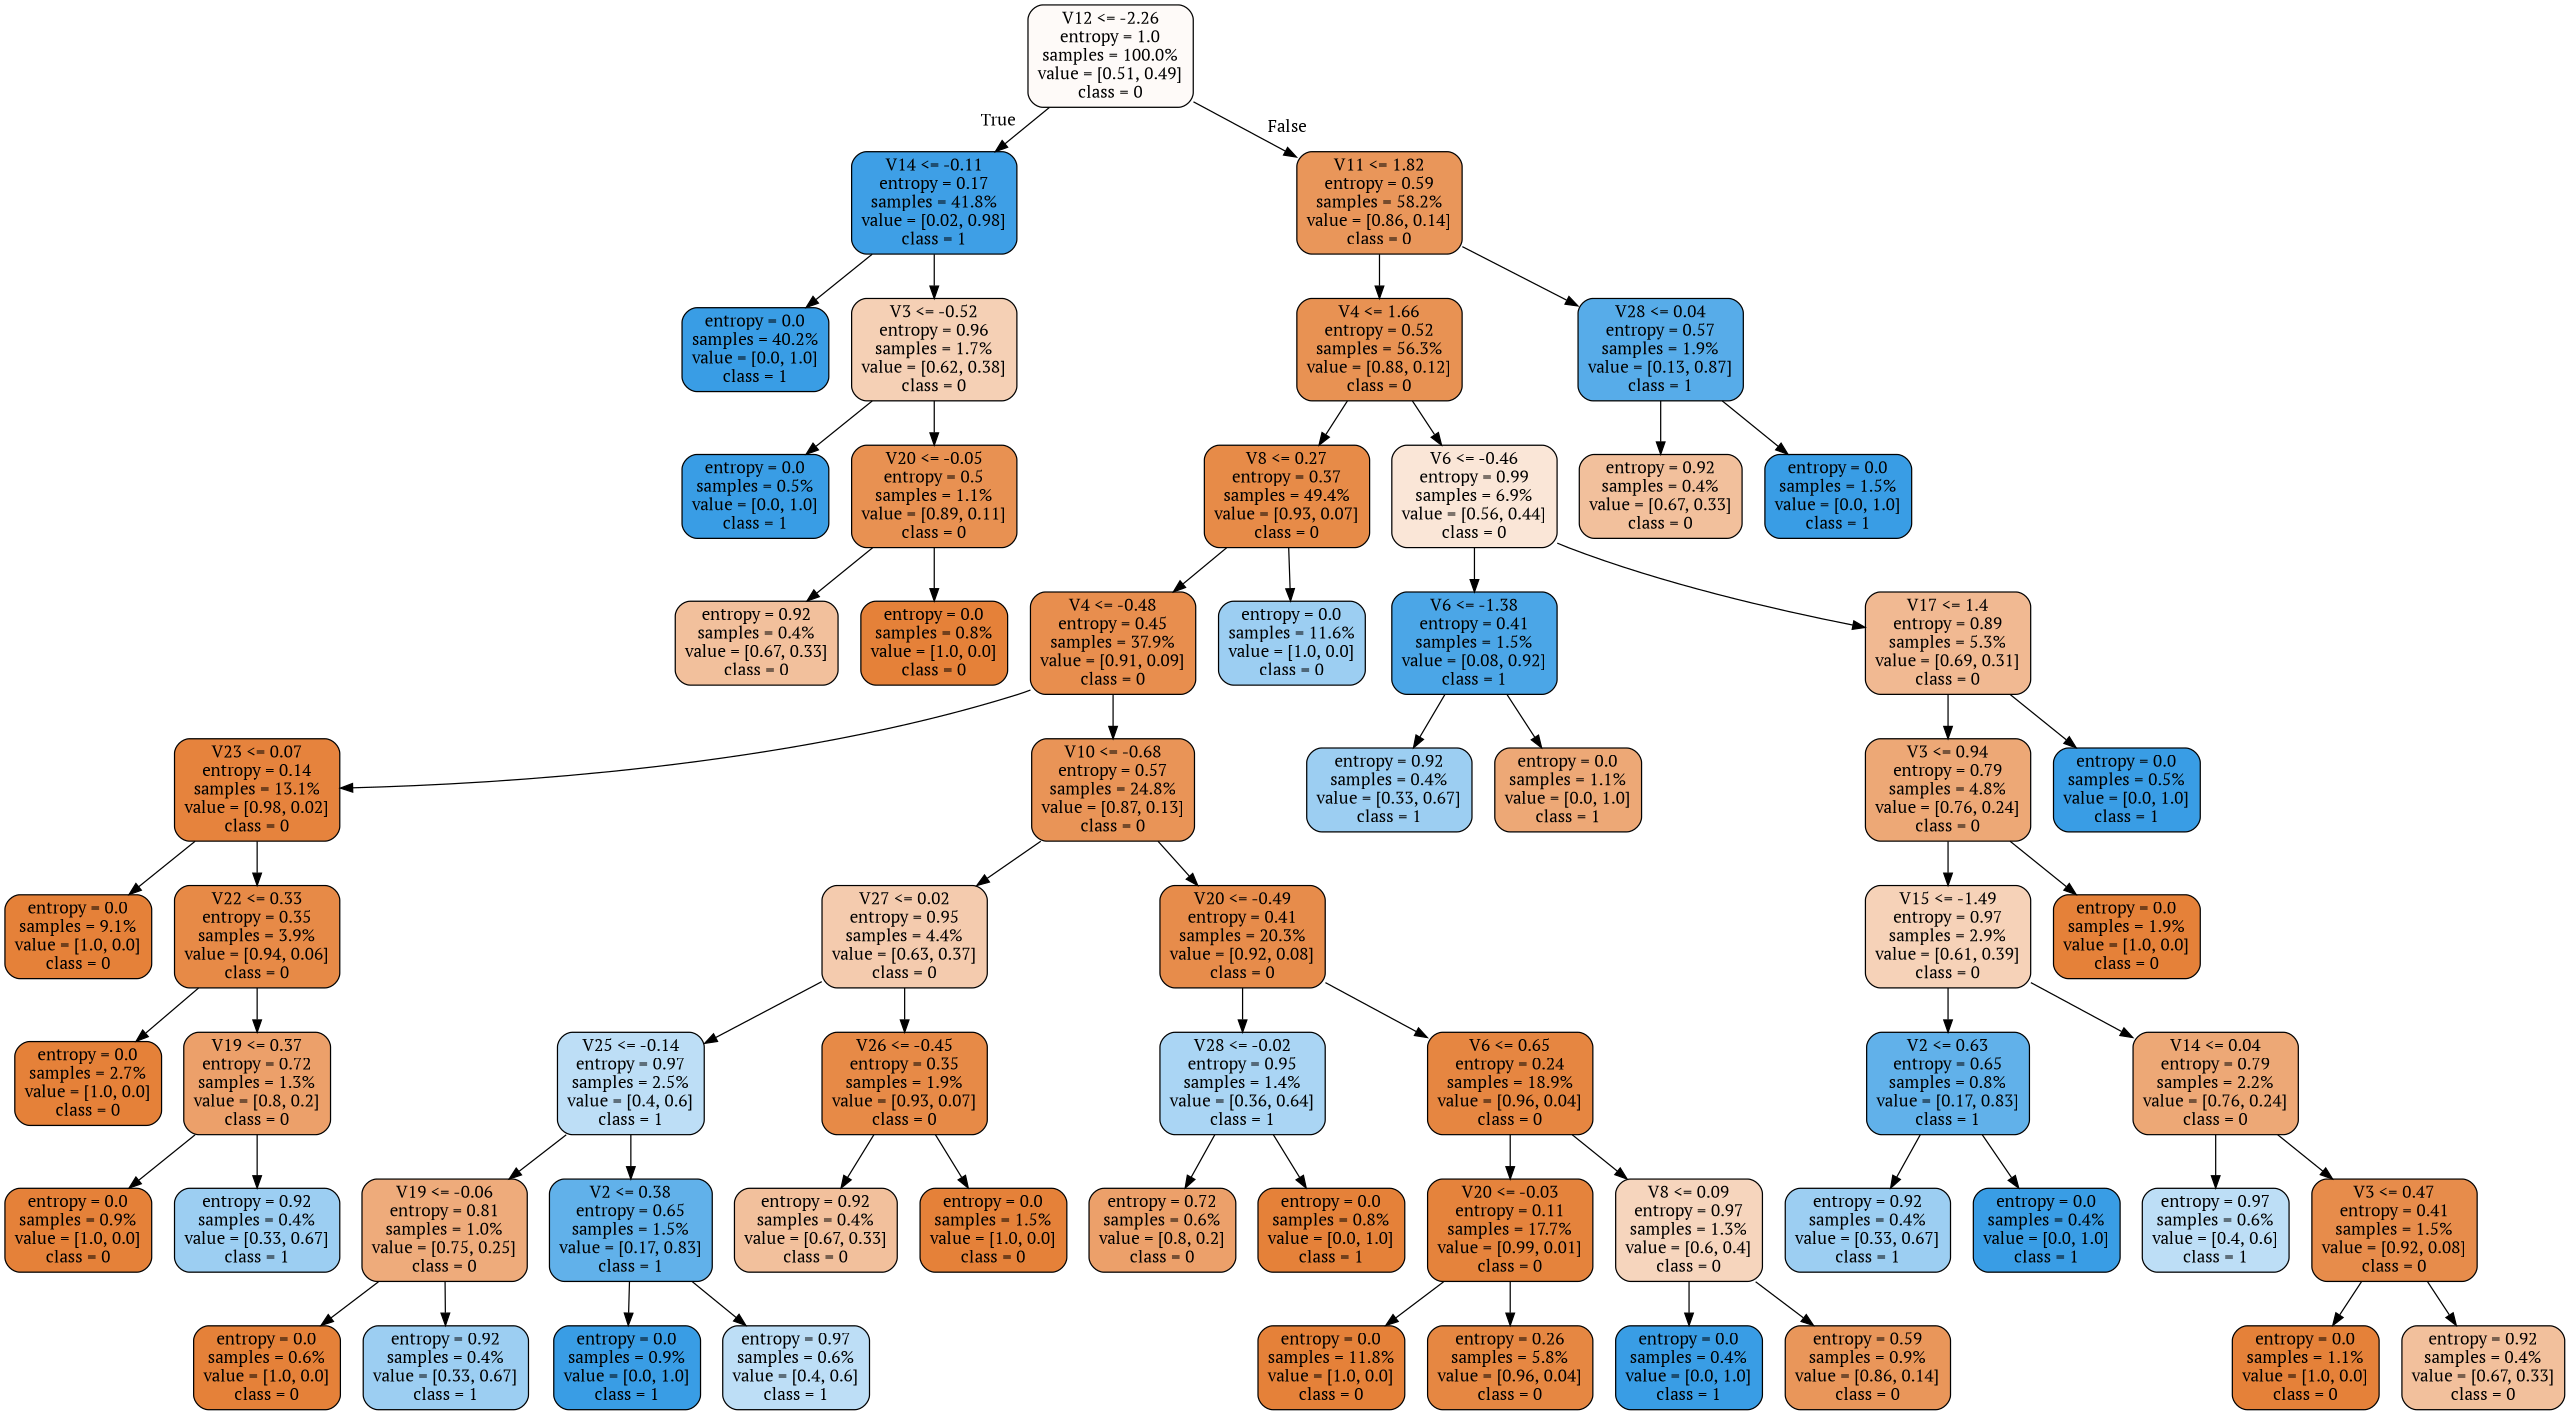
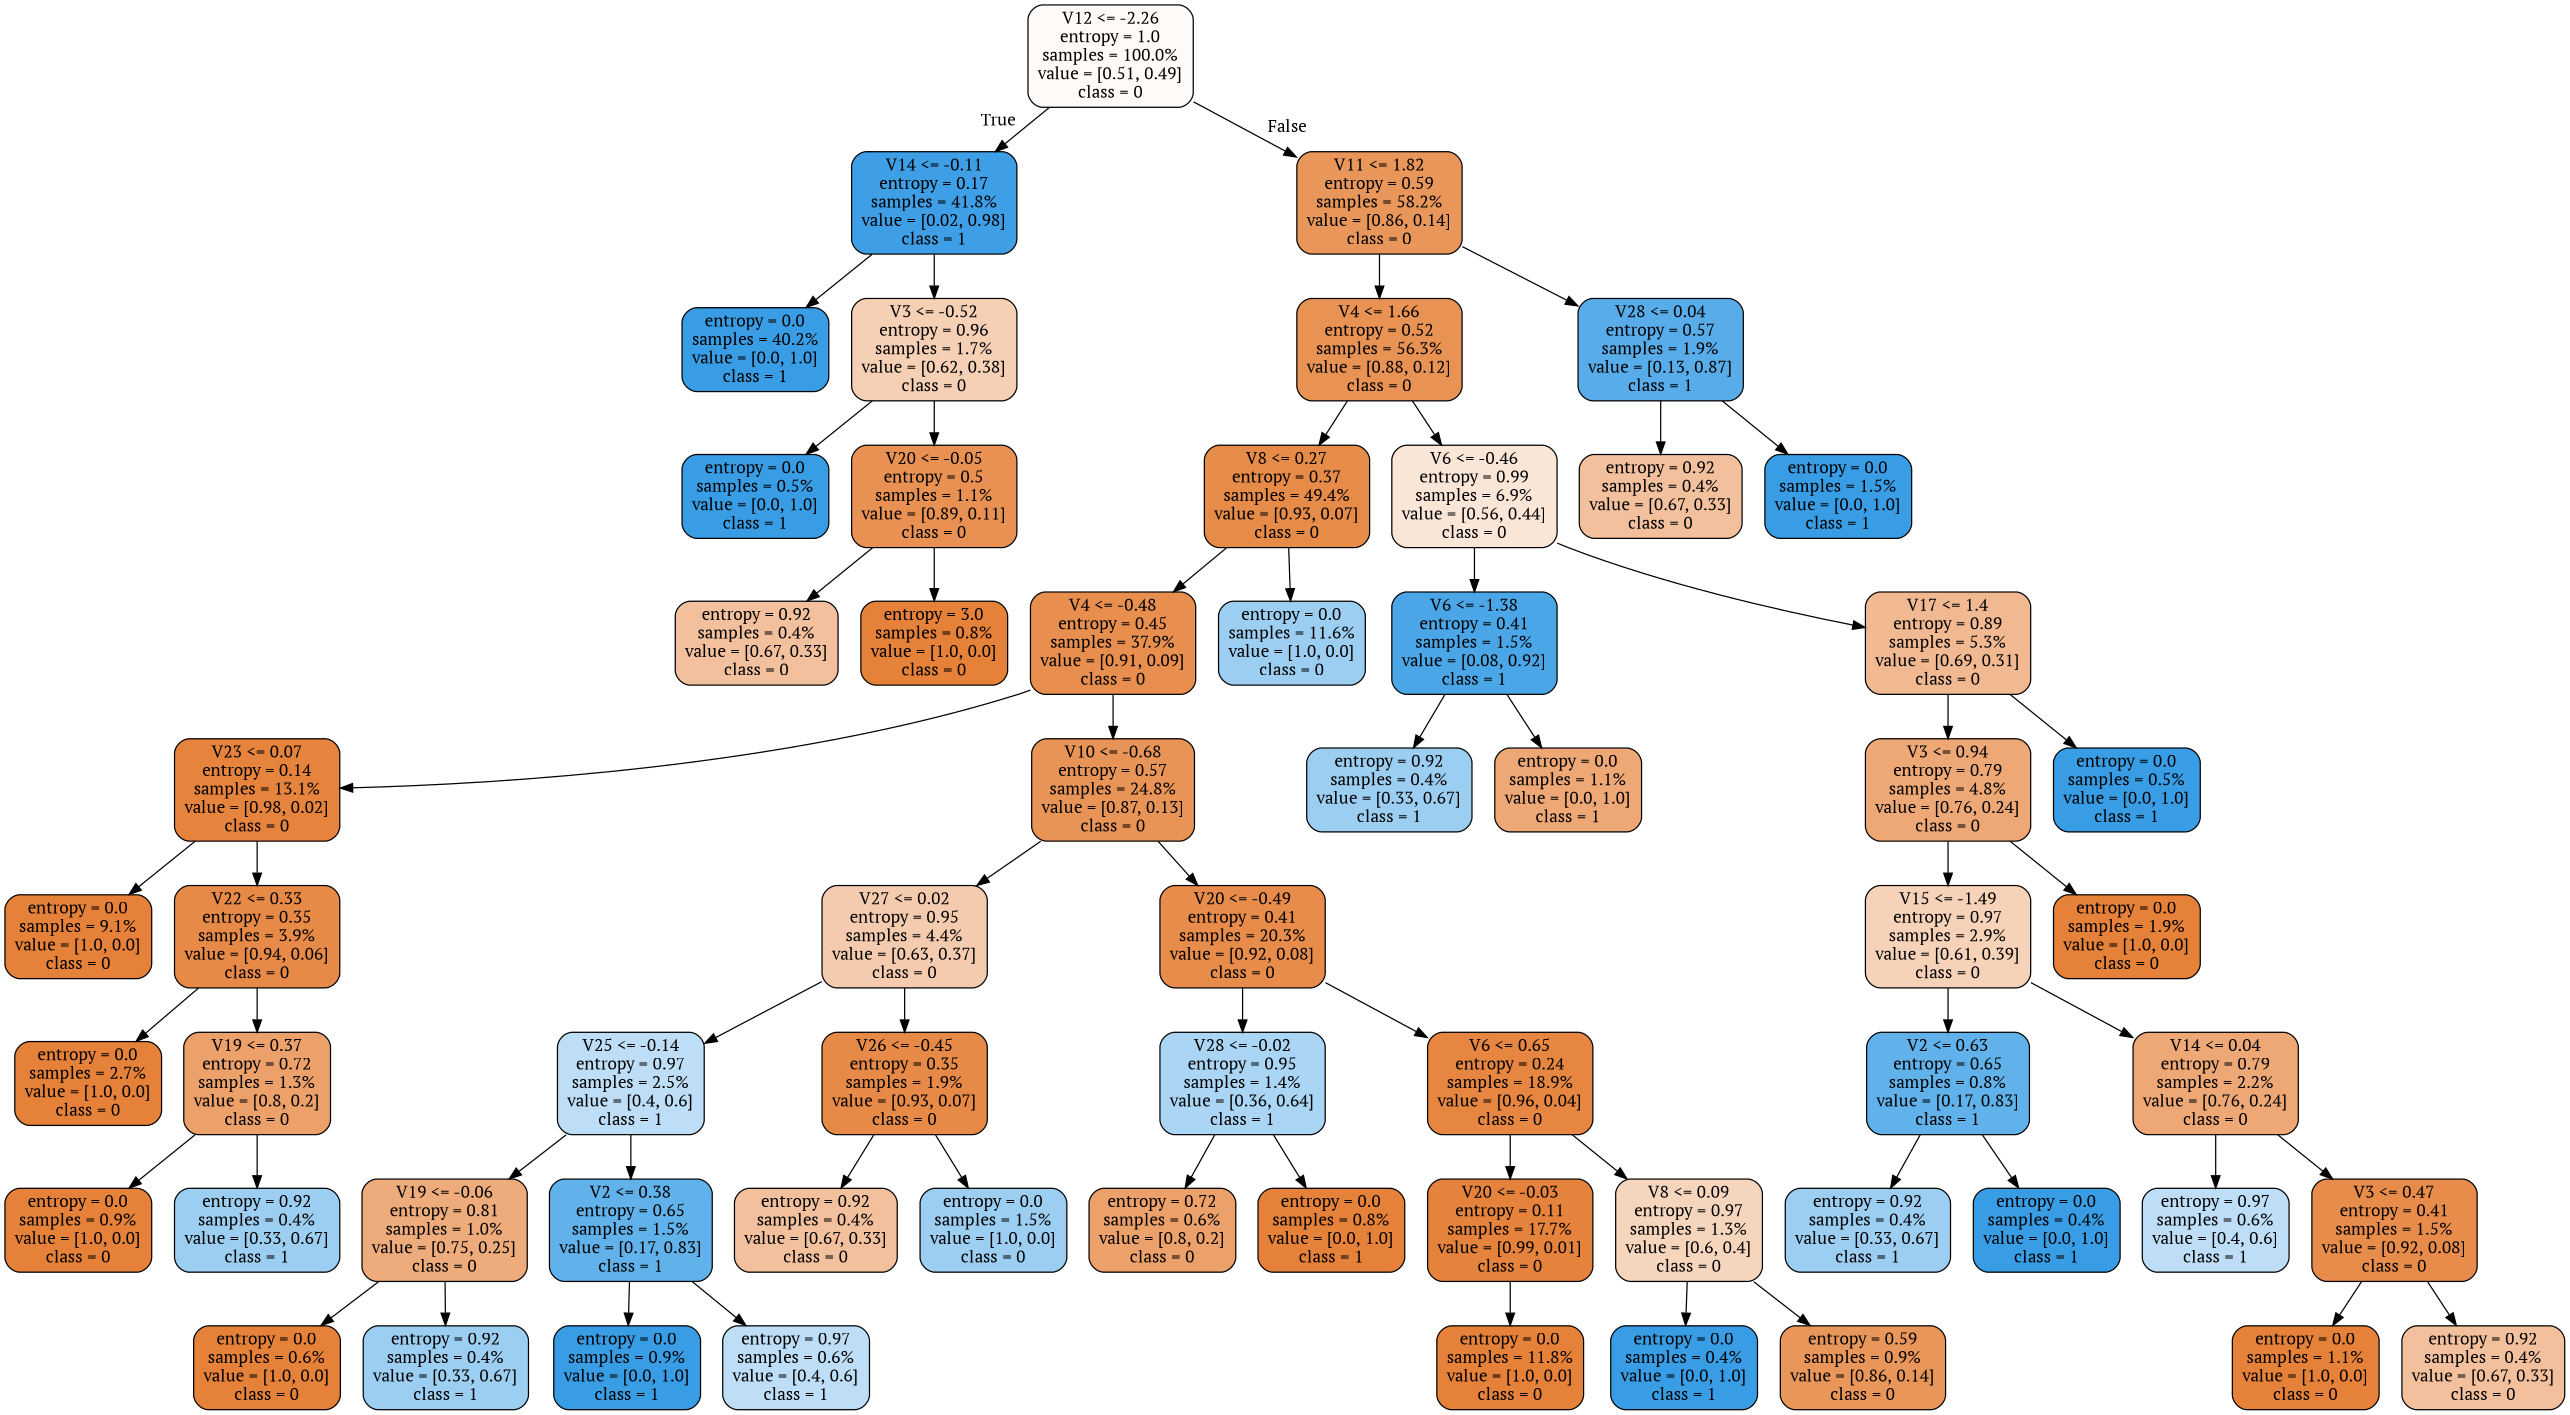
node "entropy = 0.0 samples = 0.8% value = [1.0, 0.0] class = 0": label "entropy = 0.0 samples = 0.8% value = [1.0, 0.0] class = 0" -> "entropy = 3.0 samples = 0.8% value = [1.0, 0.0] class = 0"
node "entropy = 0.0 samples = 1.5% value = [1.0, 0.0] class = 0": fillcolor #e58139 -> #9ccef2
node "entropy = 0.26 samples = 5.8% value = [0.96, 0.04] class = 0": removed
